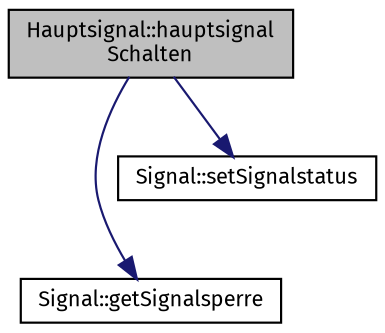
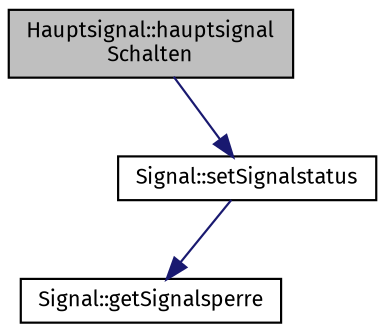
edge "Hauptsignal::hauptsignal Schalten" -> "Signal::getSignalsperre": now "Signal::setSignalstatus" -> "Signal::getSignalsperre"
